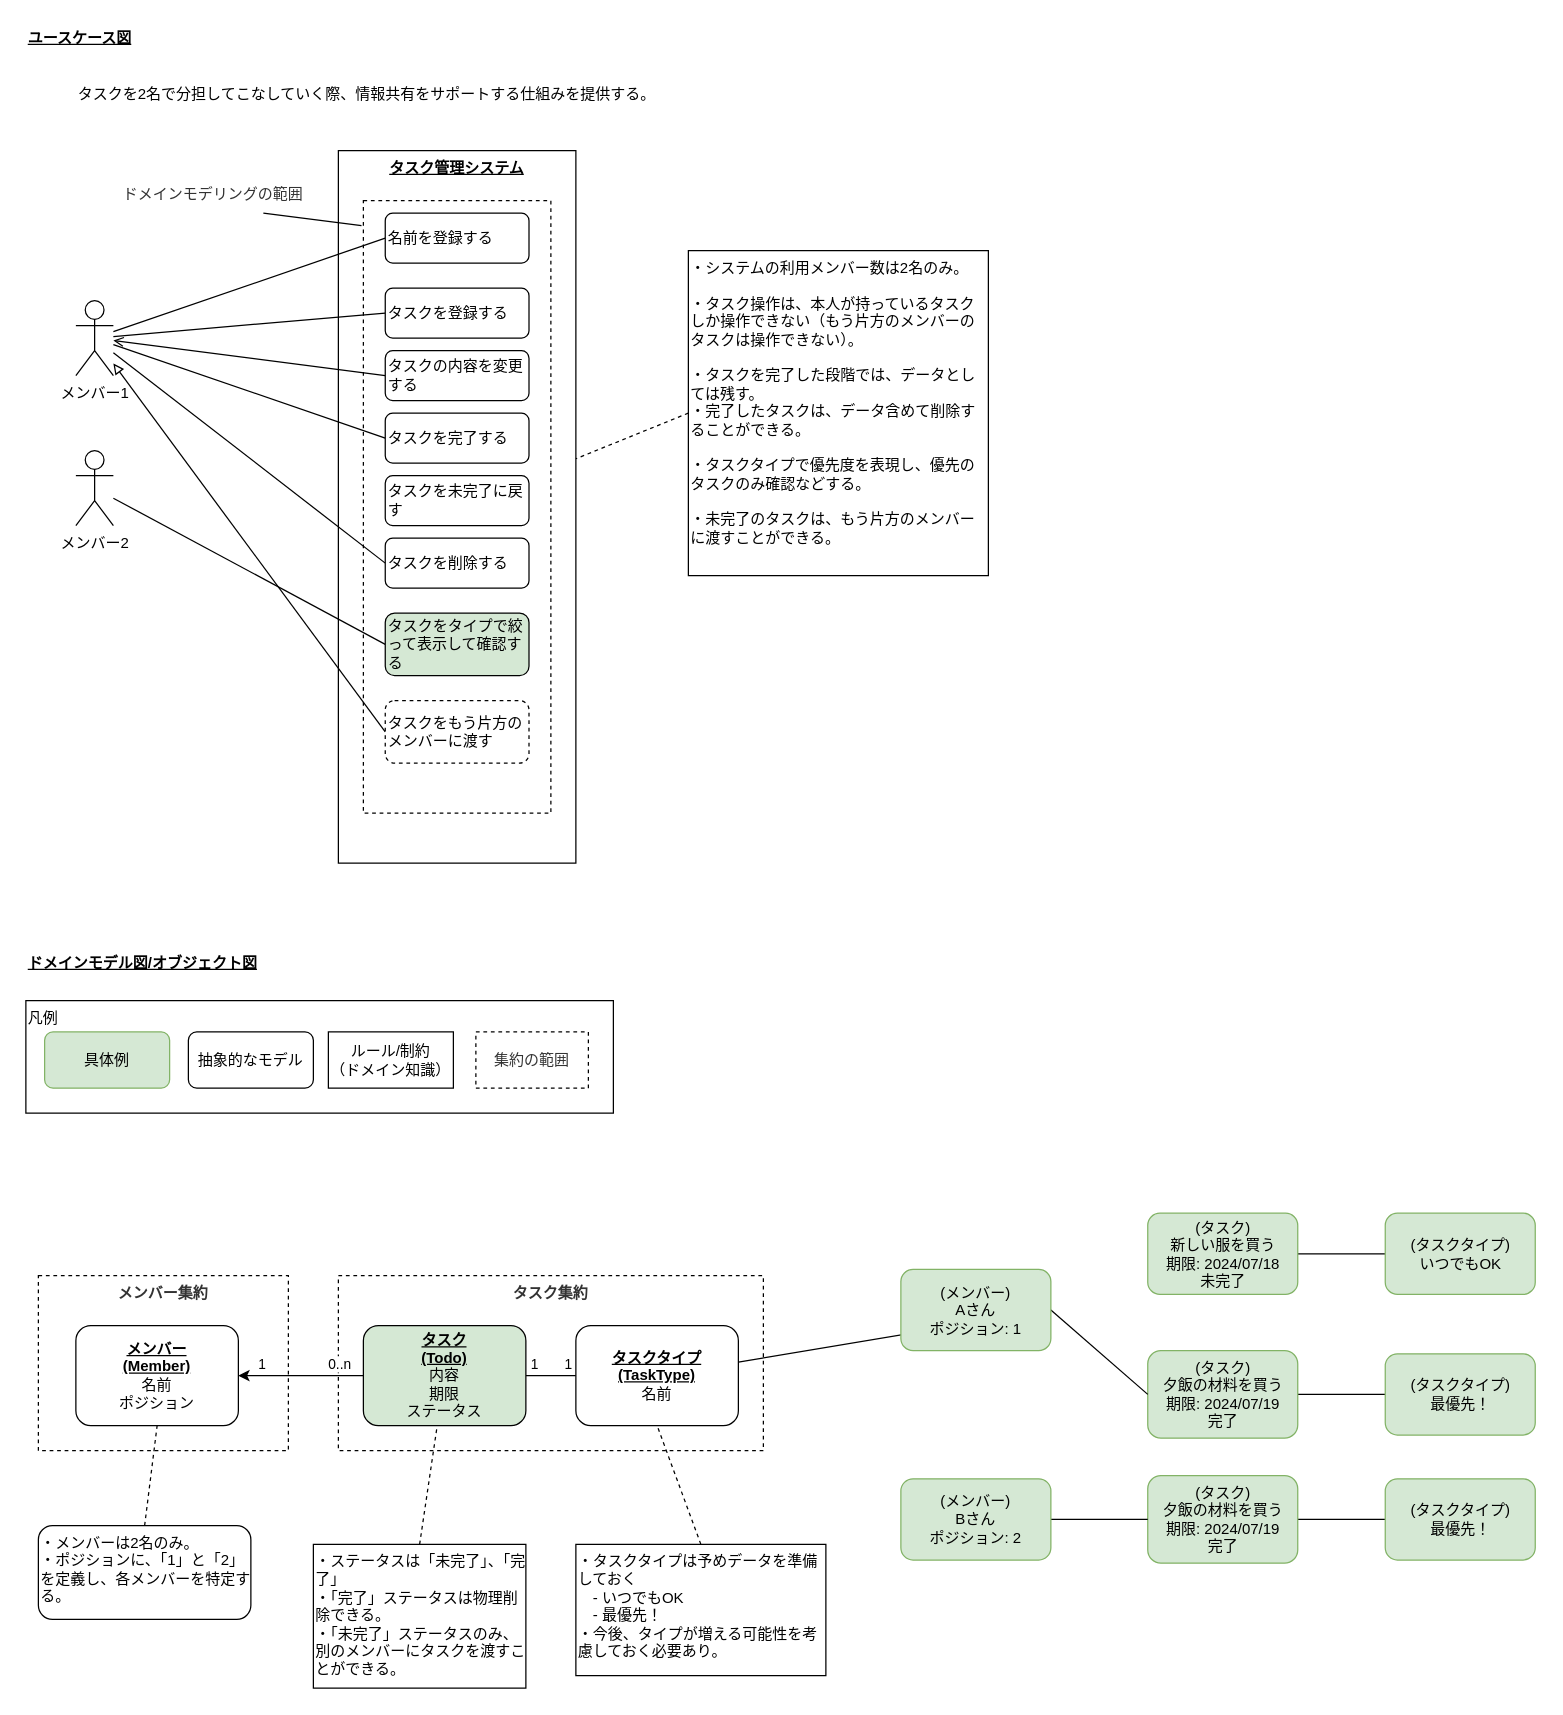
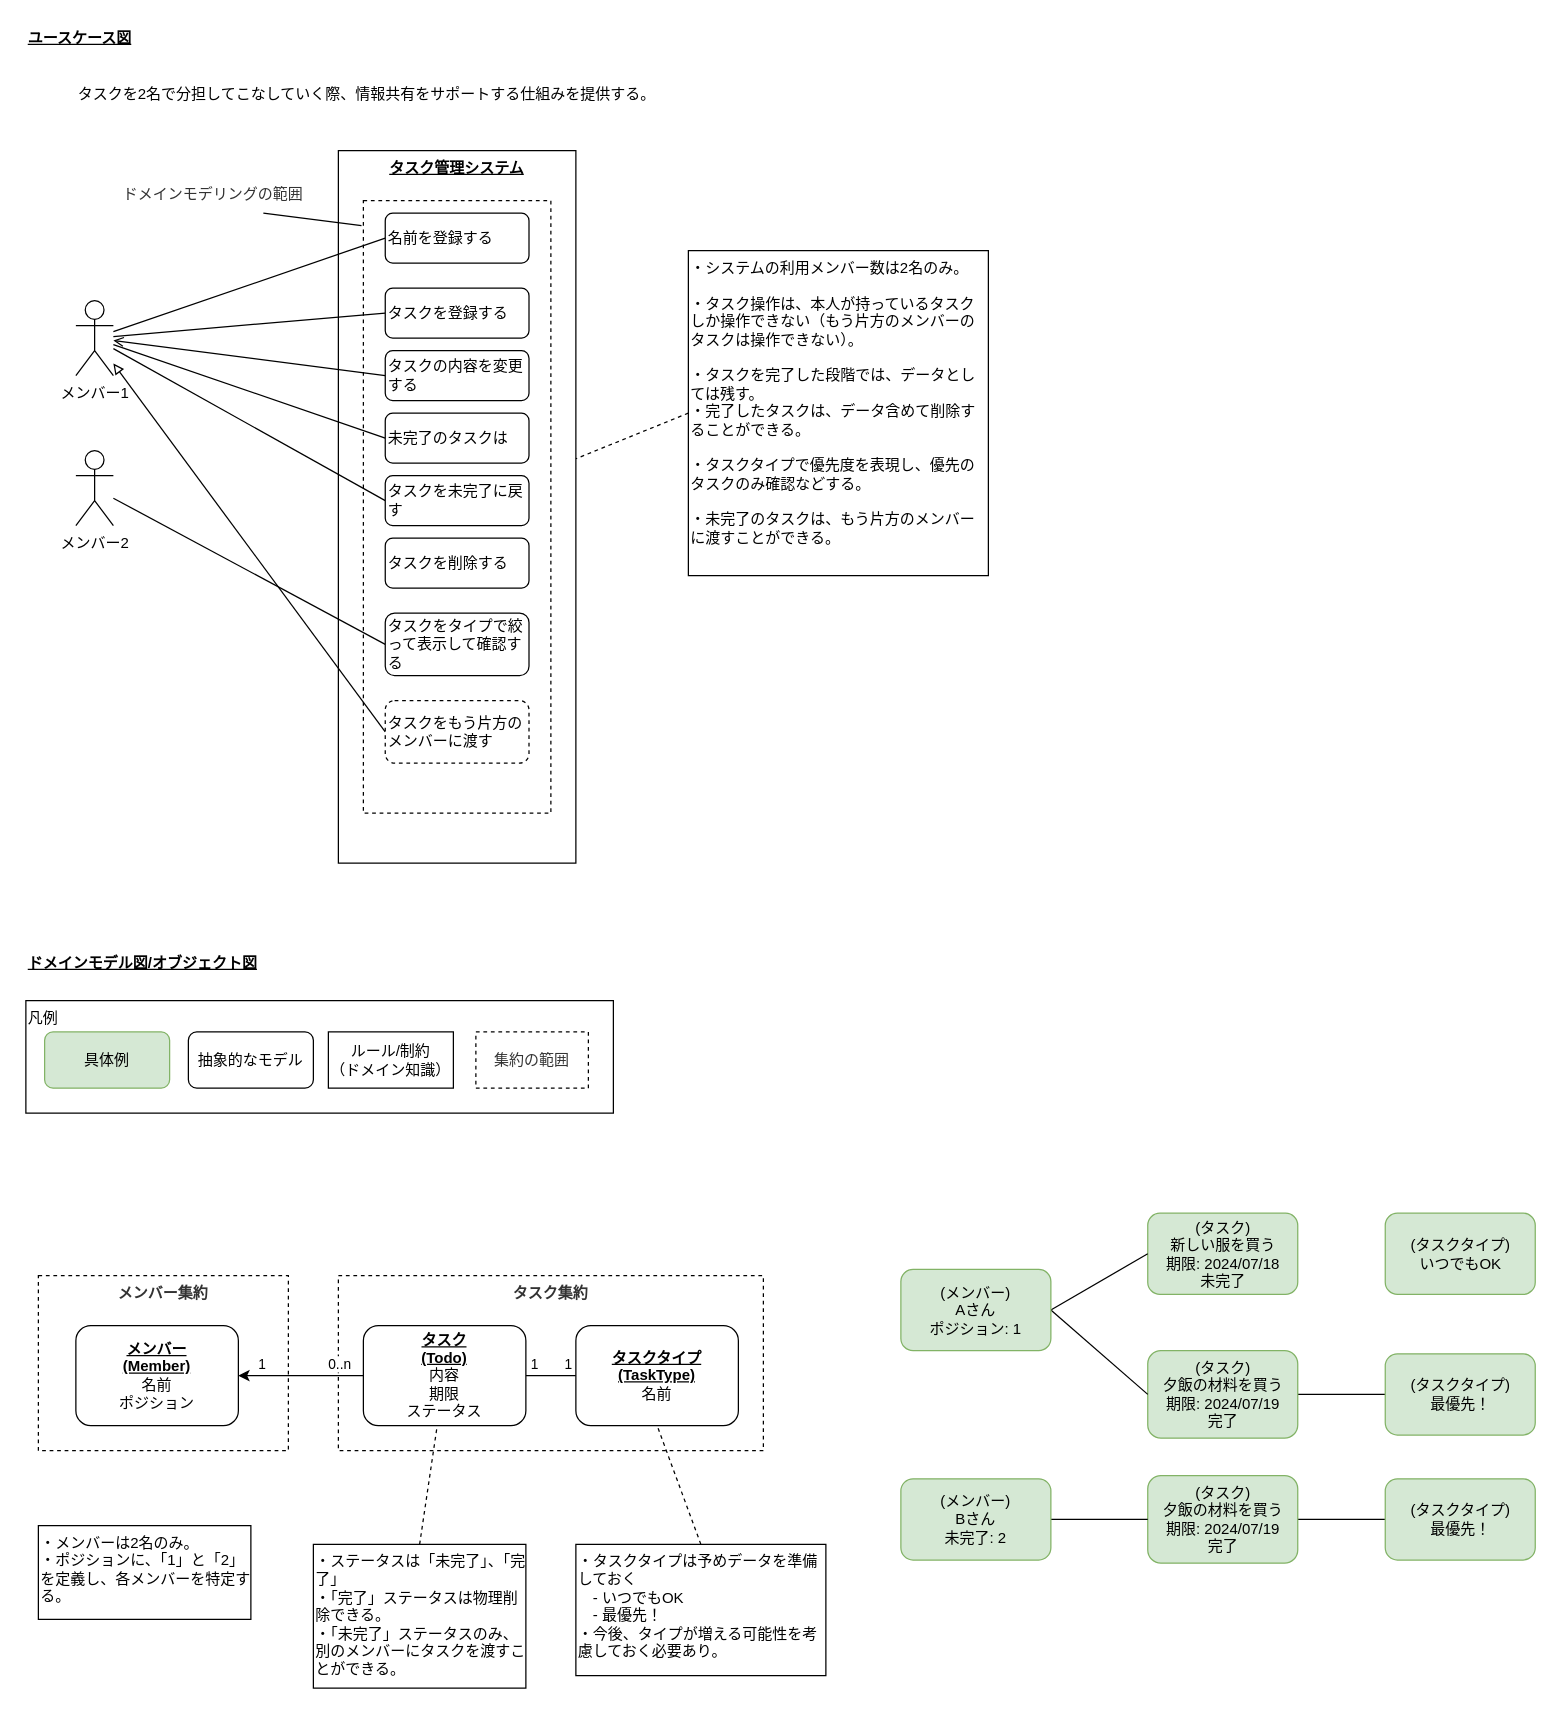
edge "メンバー1" -- "タスクを未完了に戻す": added
node "タスクを完了する": label "タスクを完了する" -> "未完了のタスクは"
edge "メンバー1" -- "タスクを削除する": removed
node "タスクをタイプで絞って表示して確認する": fillcolor #d5e8d4 -> #ffffff
edge "(タスク) 新しい服を買う 期限: 2024/07/18 未完了" -- "(タスクタイプ) いつでもOK": removed
edge "(メンバー) Aさん ポジション: 1" -- "タスクタイプ (TaskType) 名前": now "(メンバー) Aさん ポジション: 1" -- "(タスク) 新しい服を買う 期限: 2024/07/18 未完了"
node "タスク (Todo) 内容 期限 ステータス": fillcolor #d5e8d4 -> #ffffff
edge "メンバー (Member) 名前 ポジション" -- "・メンバーは2名のみ。 ・ポジションに、「1」と「2」を定義し、各メンバーを特定する。": removed
node "(メンバー) Bさん ポジション: 2": label "(メンバー) Bさん ポジション: 2" -> "(メンバー) Bさん 未完了: 2"
node "・メンバーは2名のみ。 ・ポジションに、「1」と「2」を定義し、各メンバーを特定する。": shape rounded rectangle -> rectangle
